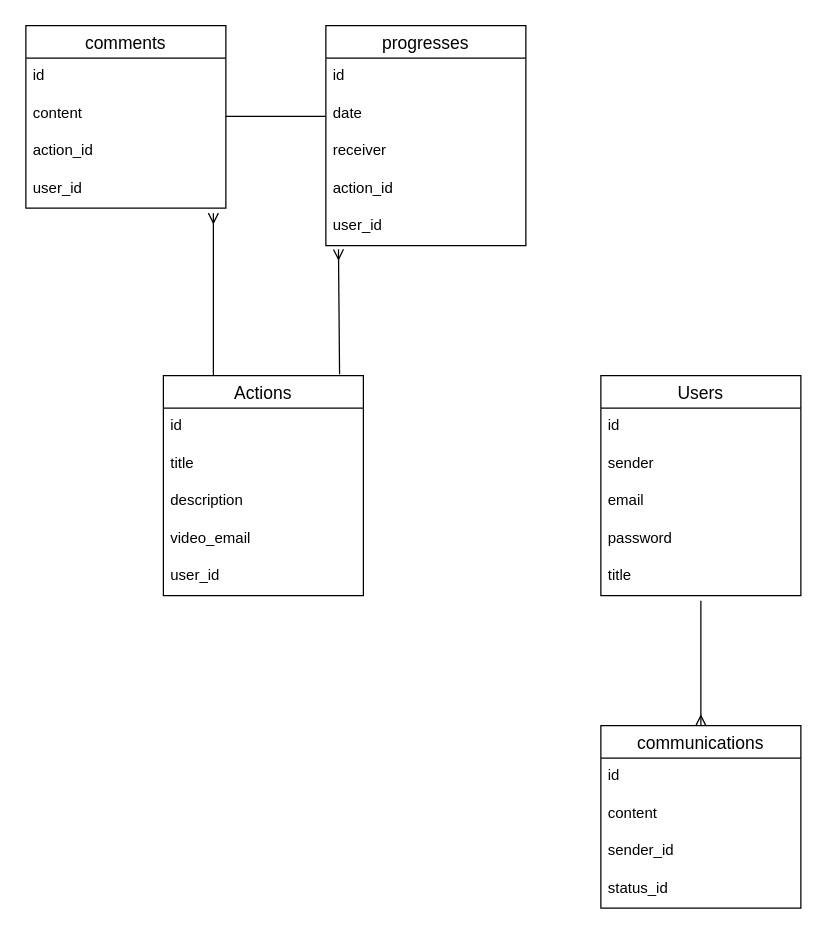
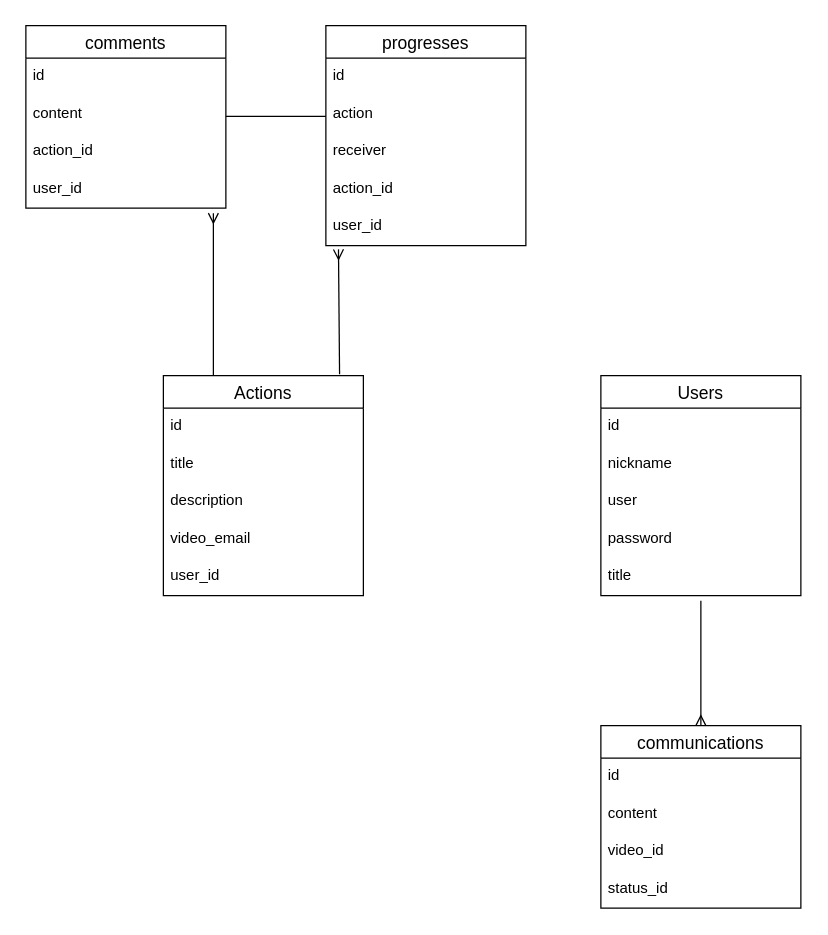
node "date": label "date" -> "action"
node "sender": label "sender" -> "nickname"
node "email": label "email" -> "user"
node "sender_id": label "sender_id" -> "video_id"
